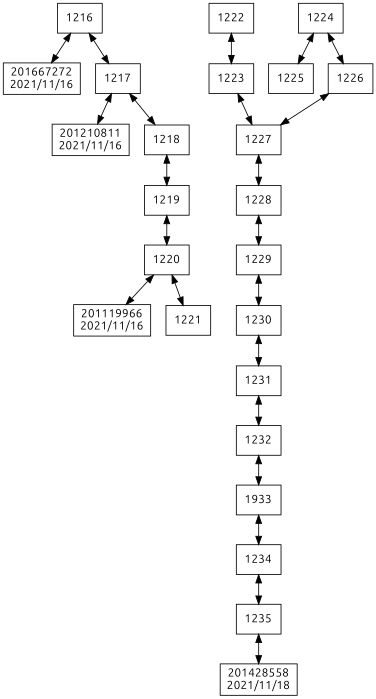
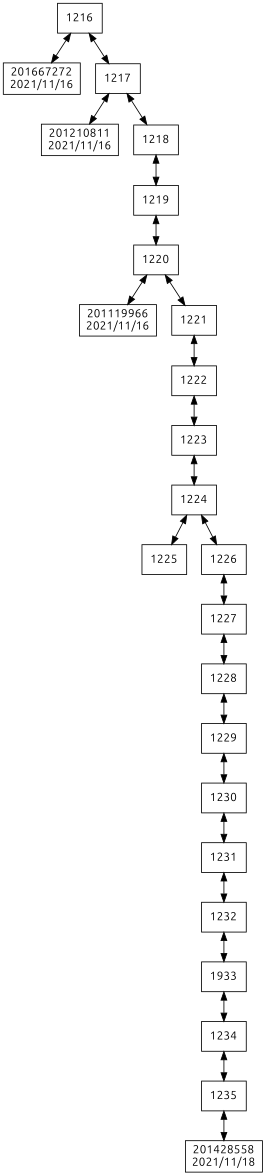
edge "1223" -- "1227": now "1223" -- "1224"
edge "1221" -- "1222": added
